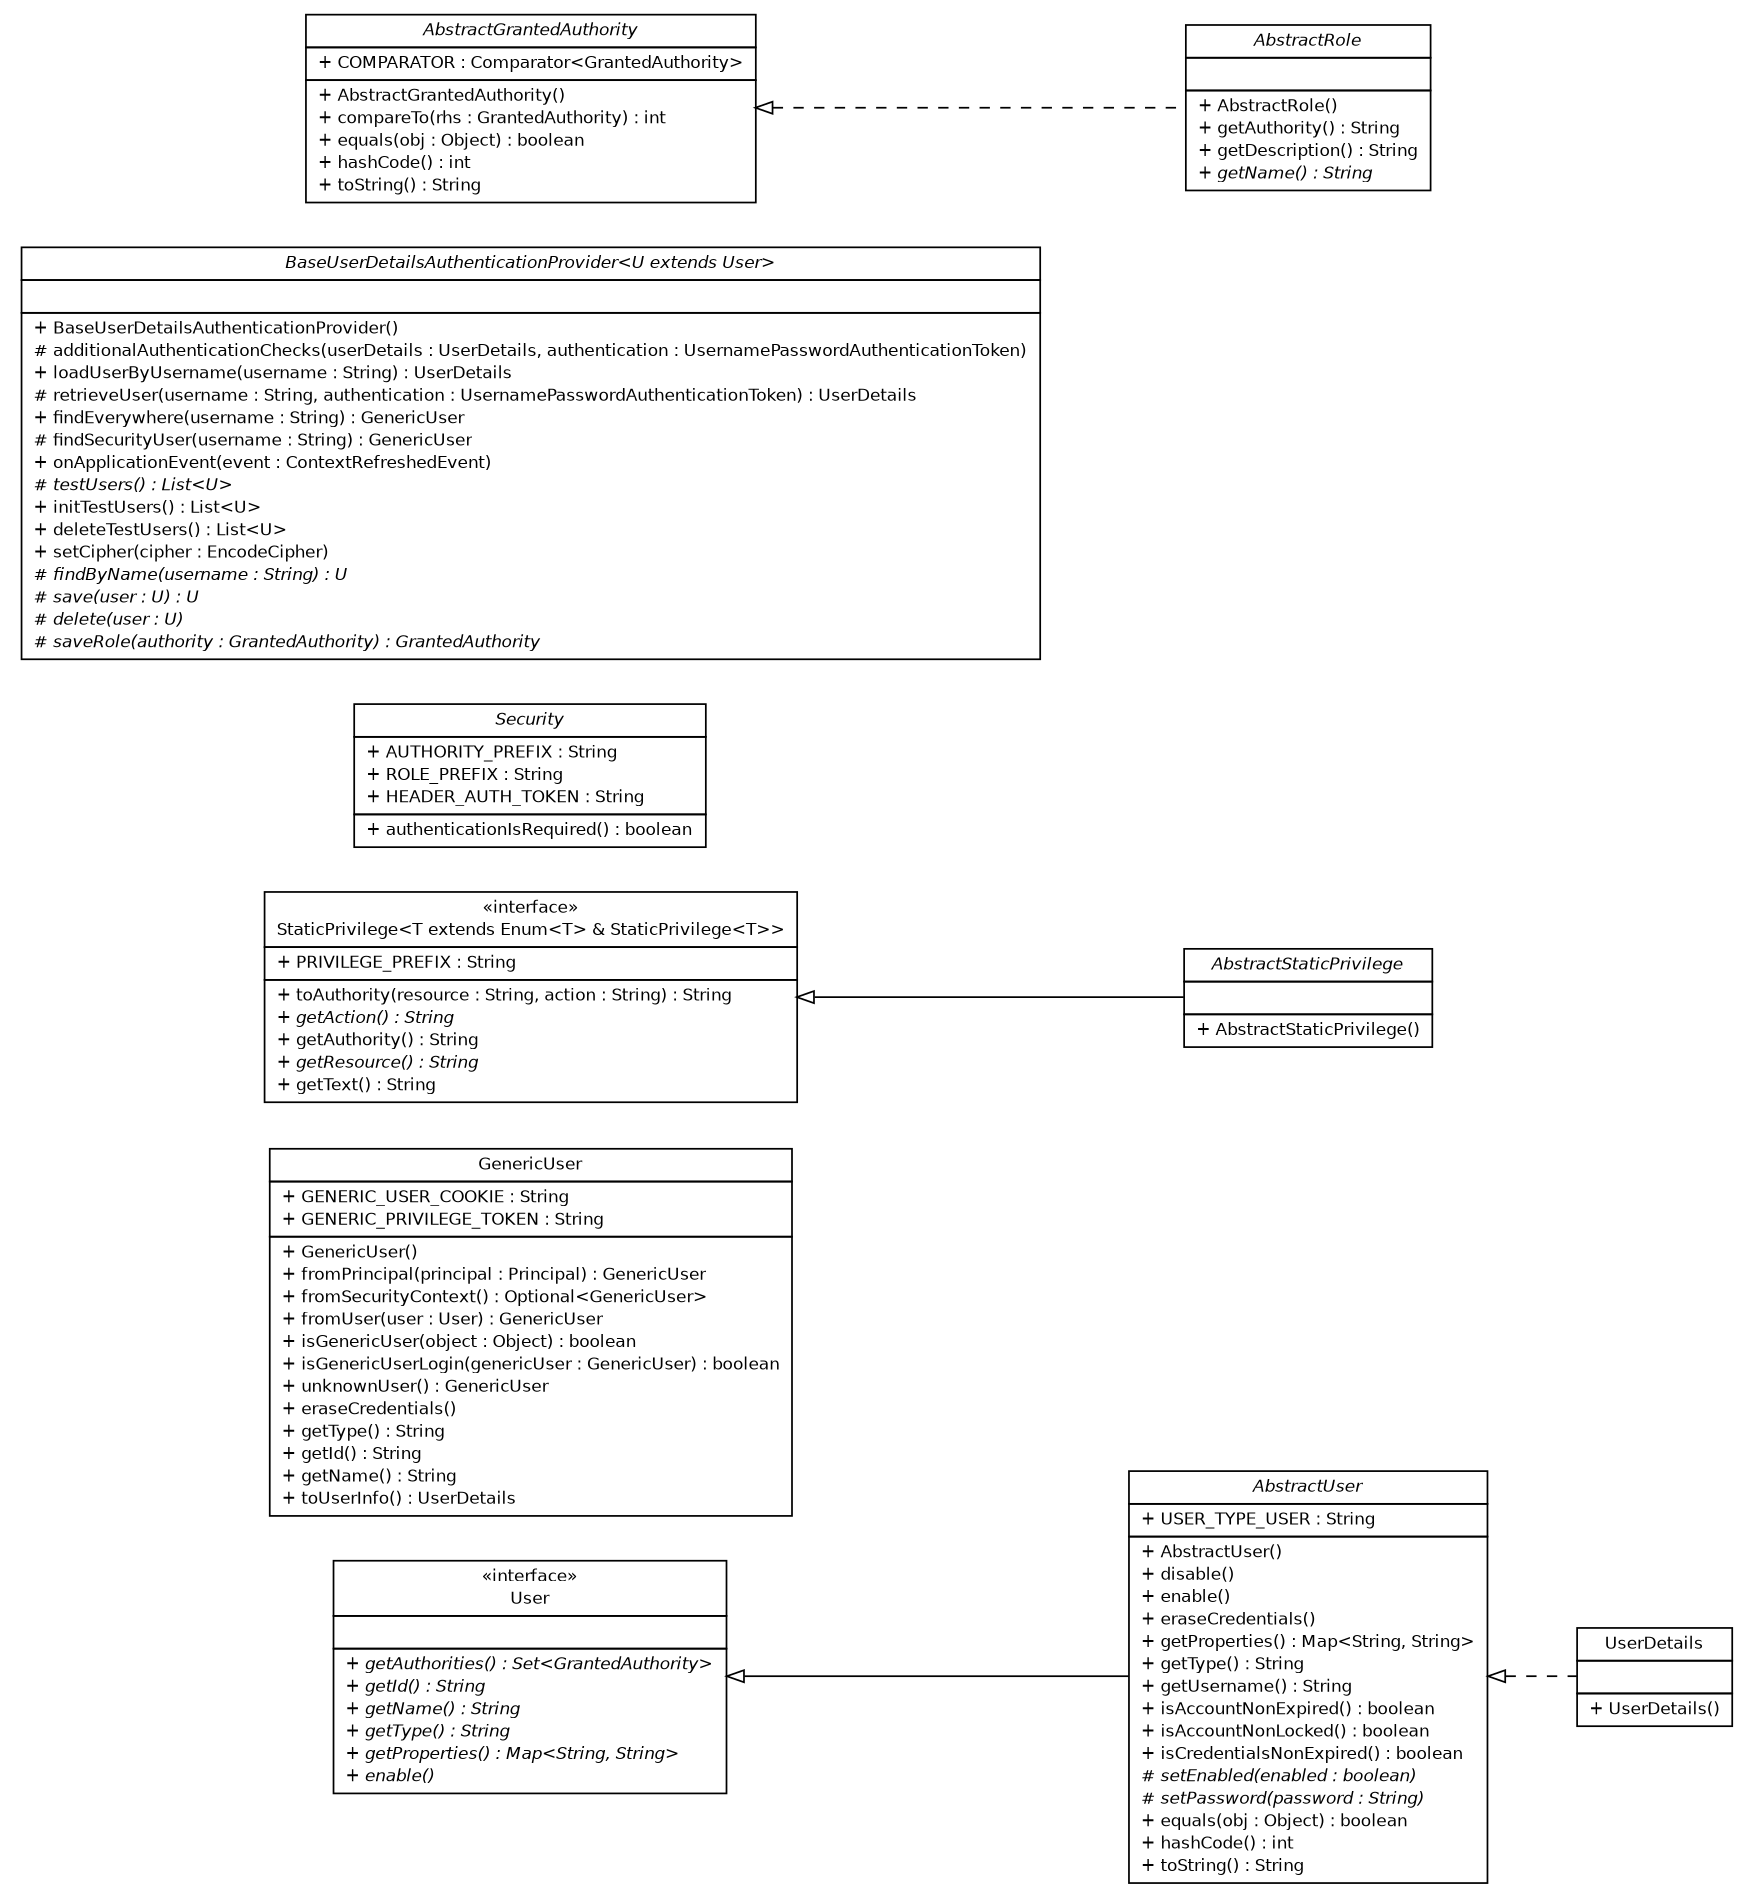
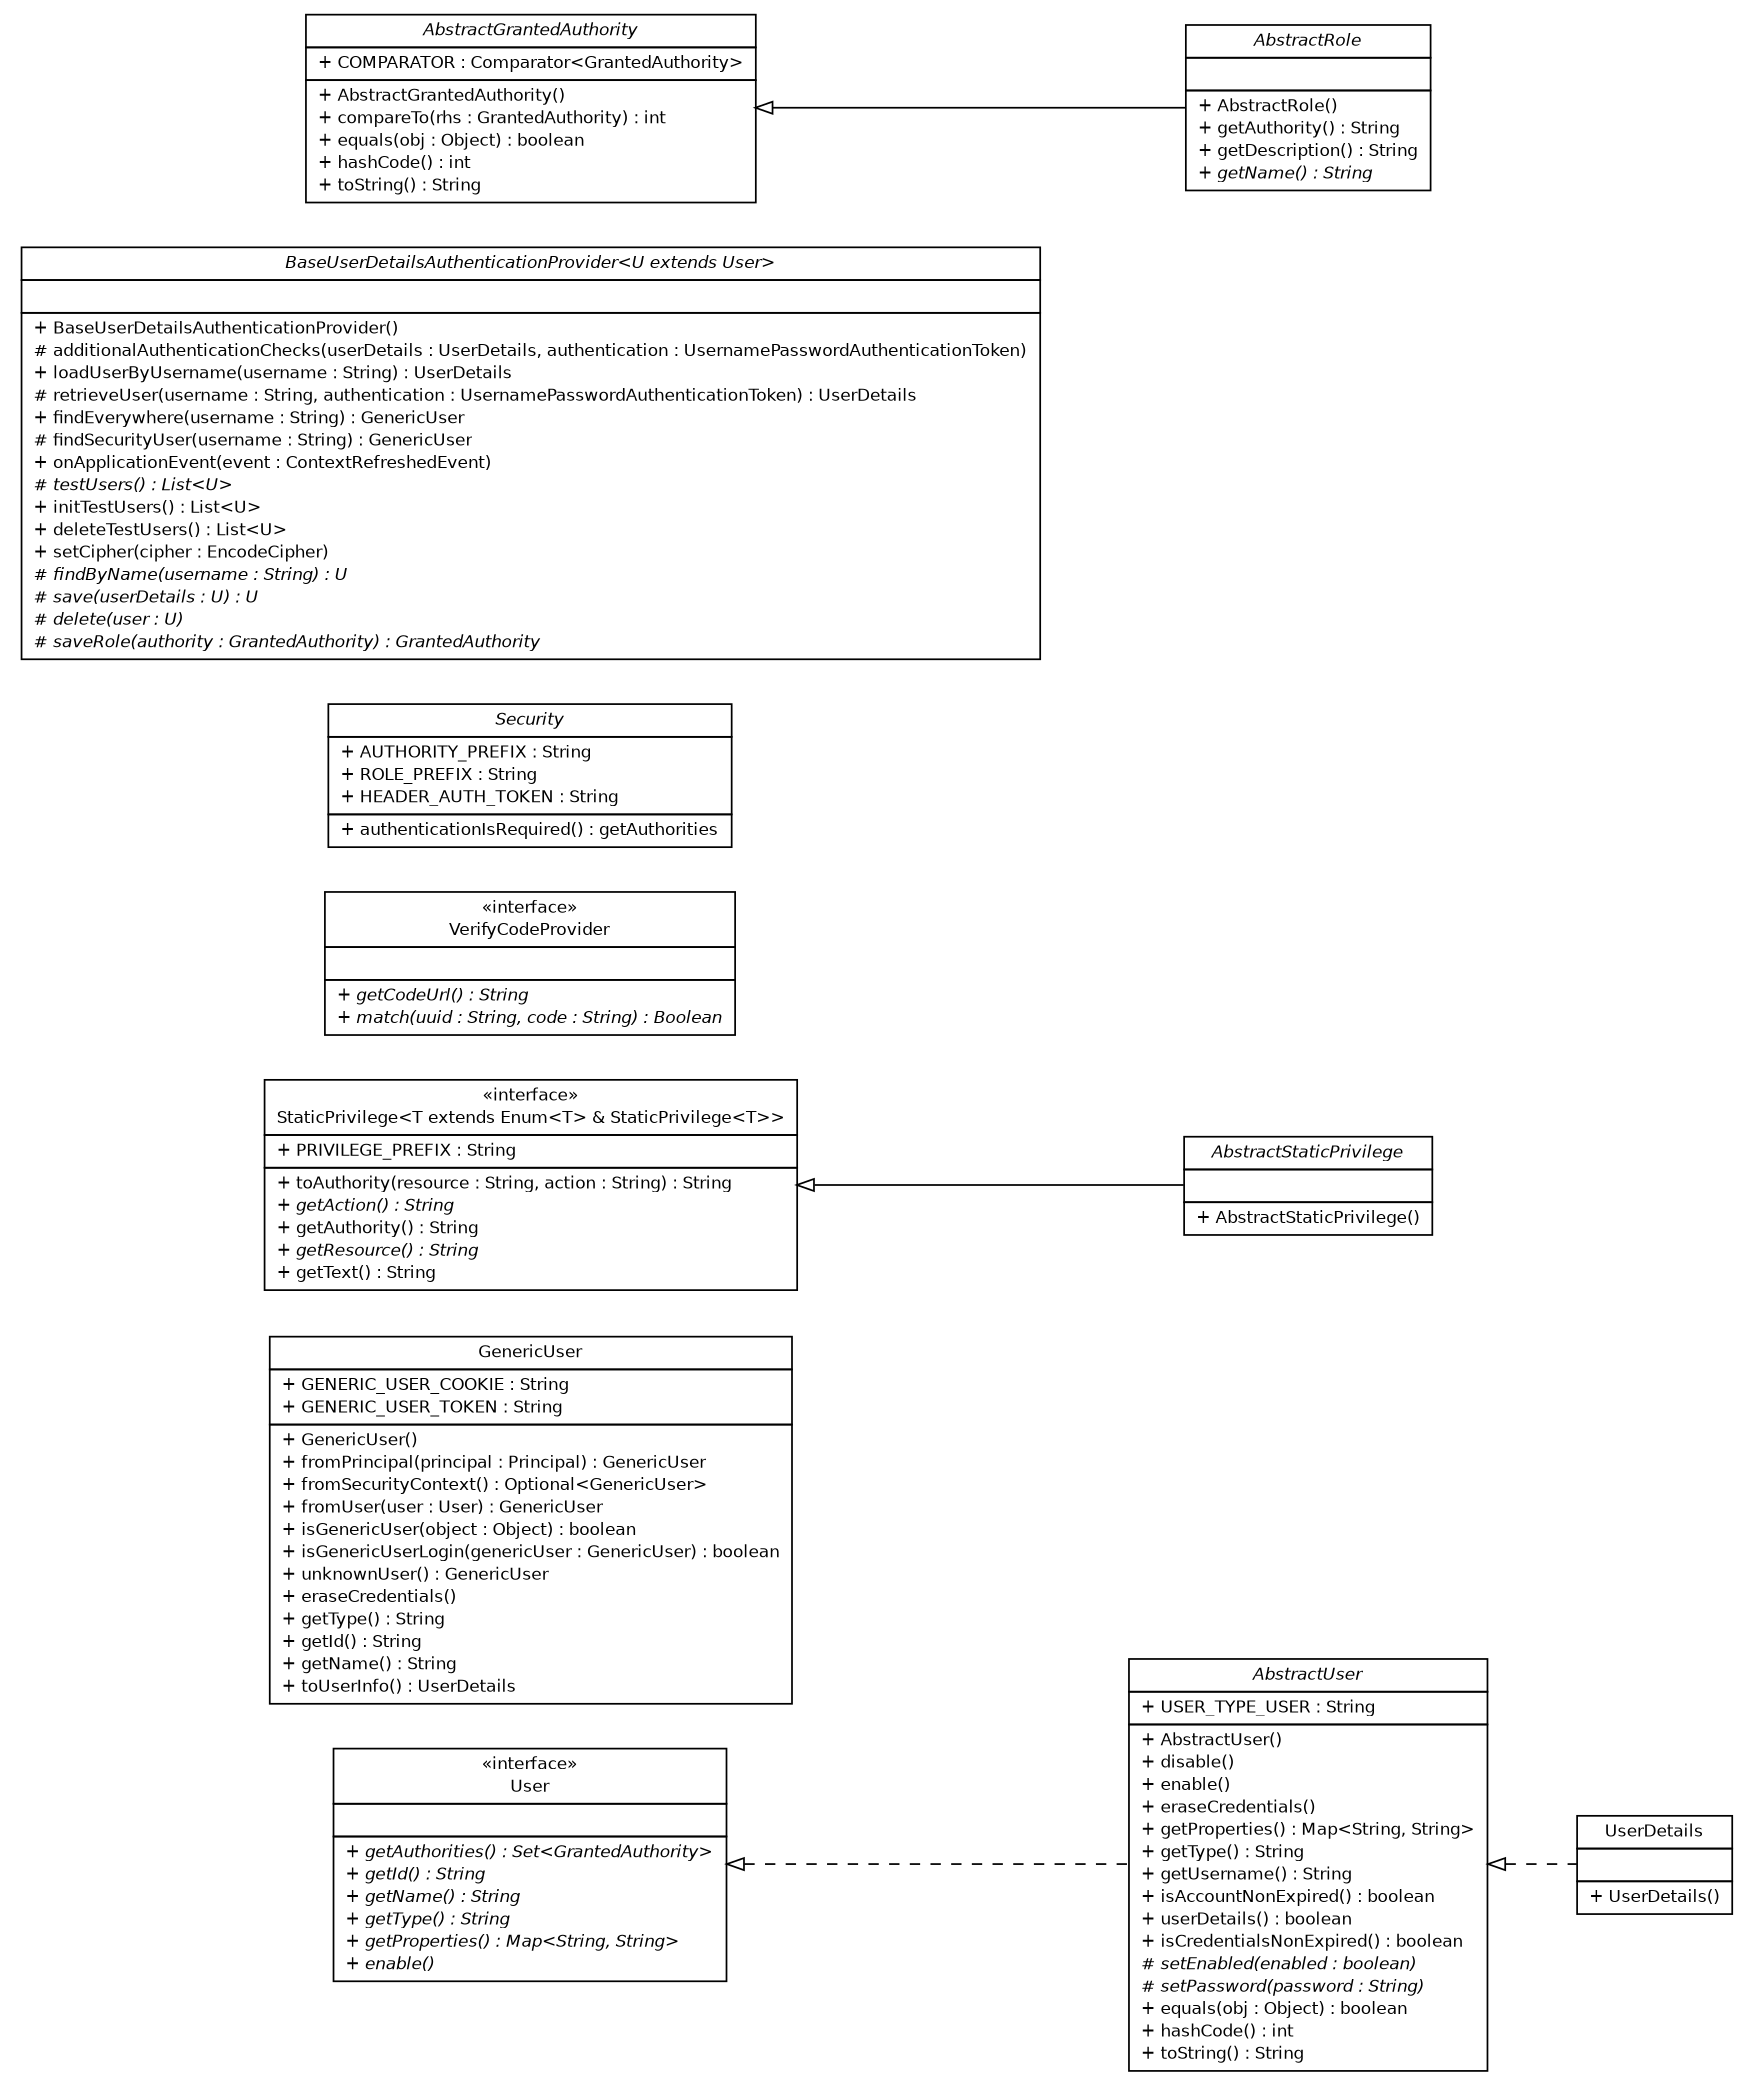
edge "AbstractRole" -> "AbstractGrantedAuthority": style dashed -> solid
node "BaseUserDetailsAuthenticationProvider<U extends User>": text "# save(user : U) : U" -> "# save(userDetails : U) : U"
node "Security": text "+ authenticationIsRequired() : boolean" -> "+ authenticationIsRequired() : getAuthorities"
node "VerifyCodeProvider": added
node "GenericUser": text "+ GENERIC_PRIVILEGE_TOKEN : String" -> "+ GENERIC_USER_TOKEN : String"
edge "AbstractUser" -> "User": style solid -> dashed
node "AbstractUser": text "+ isAccountNonLocked() : boolean" -> "+ userDetails() : boolean"
